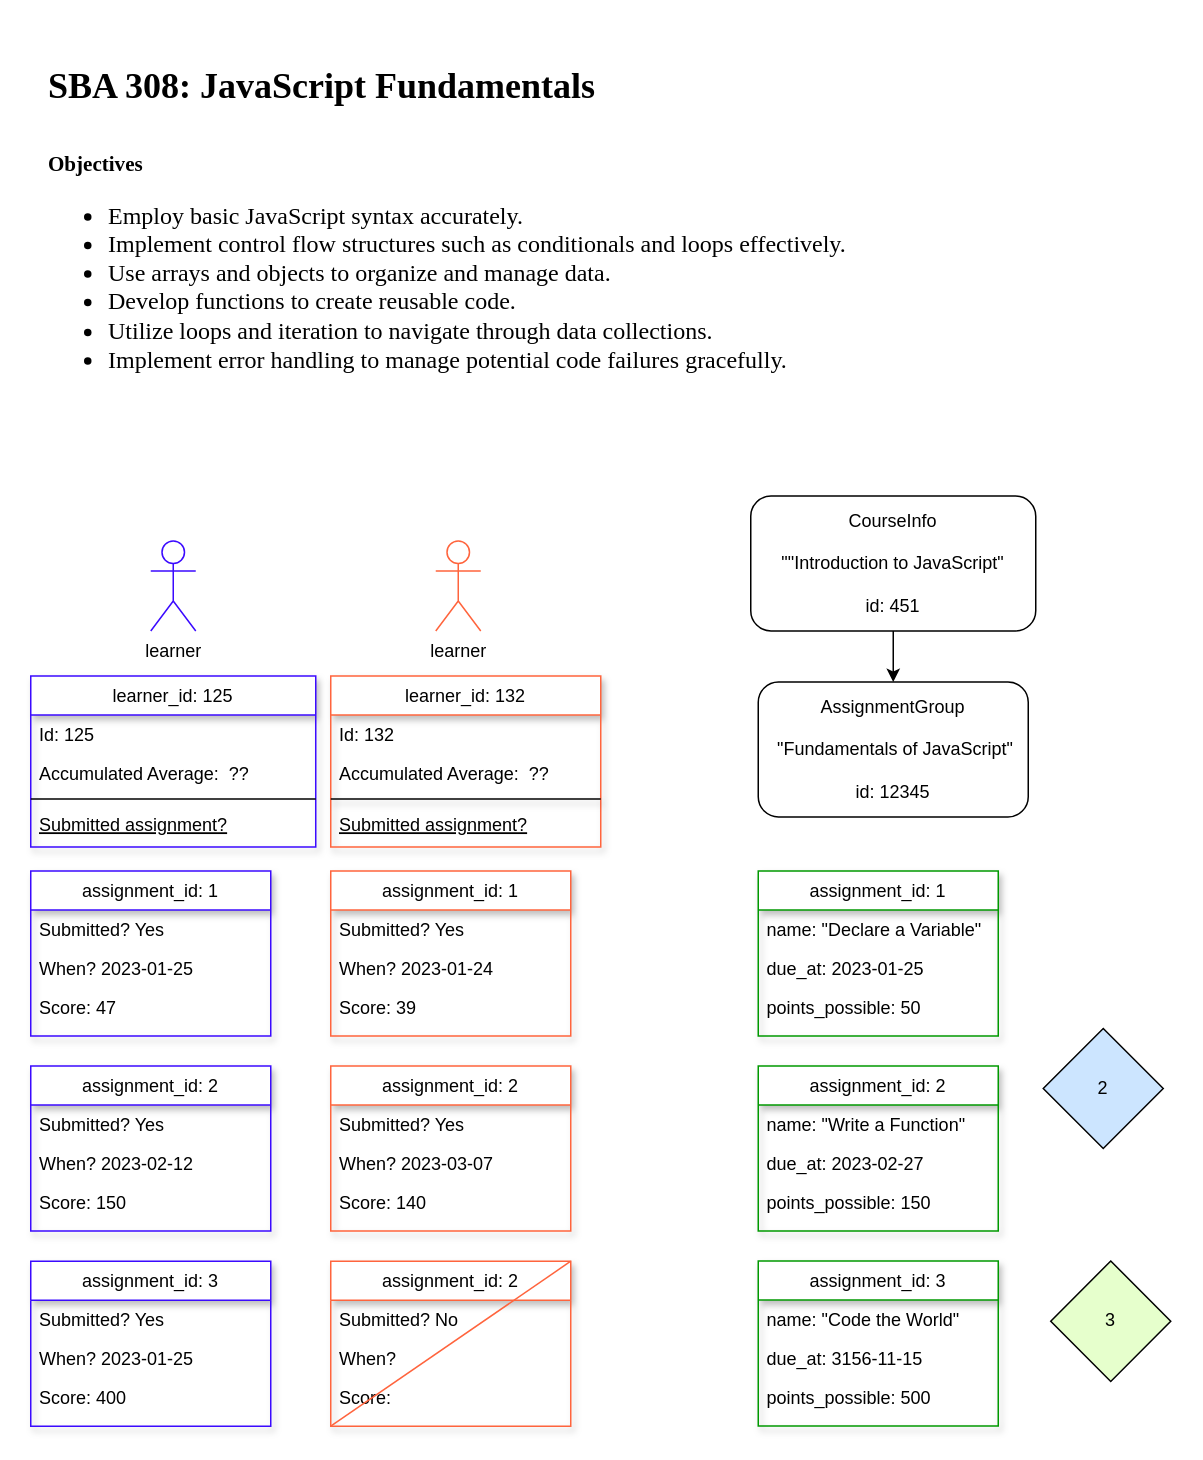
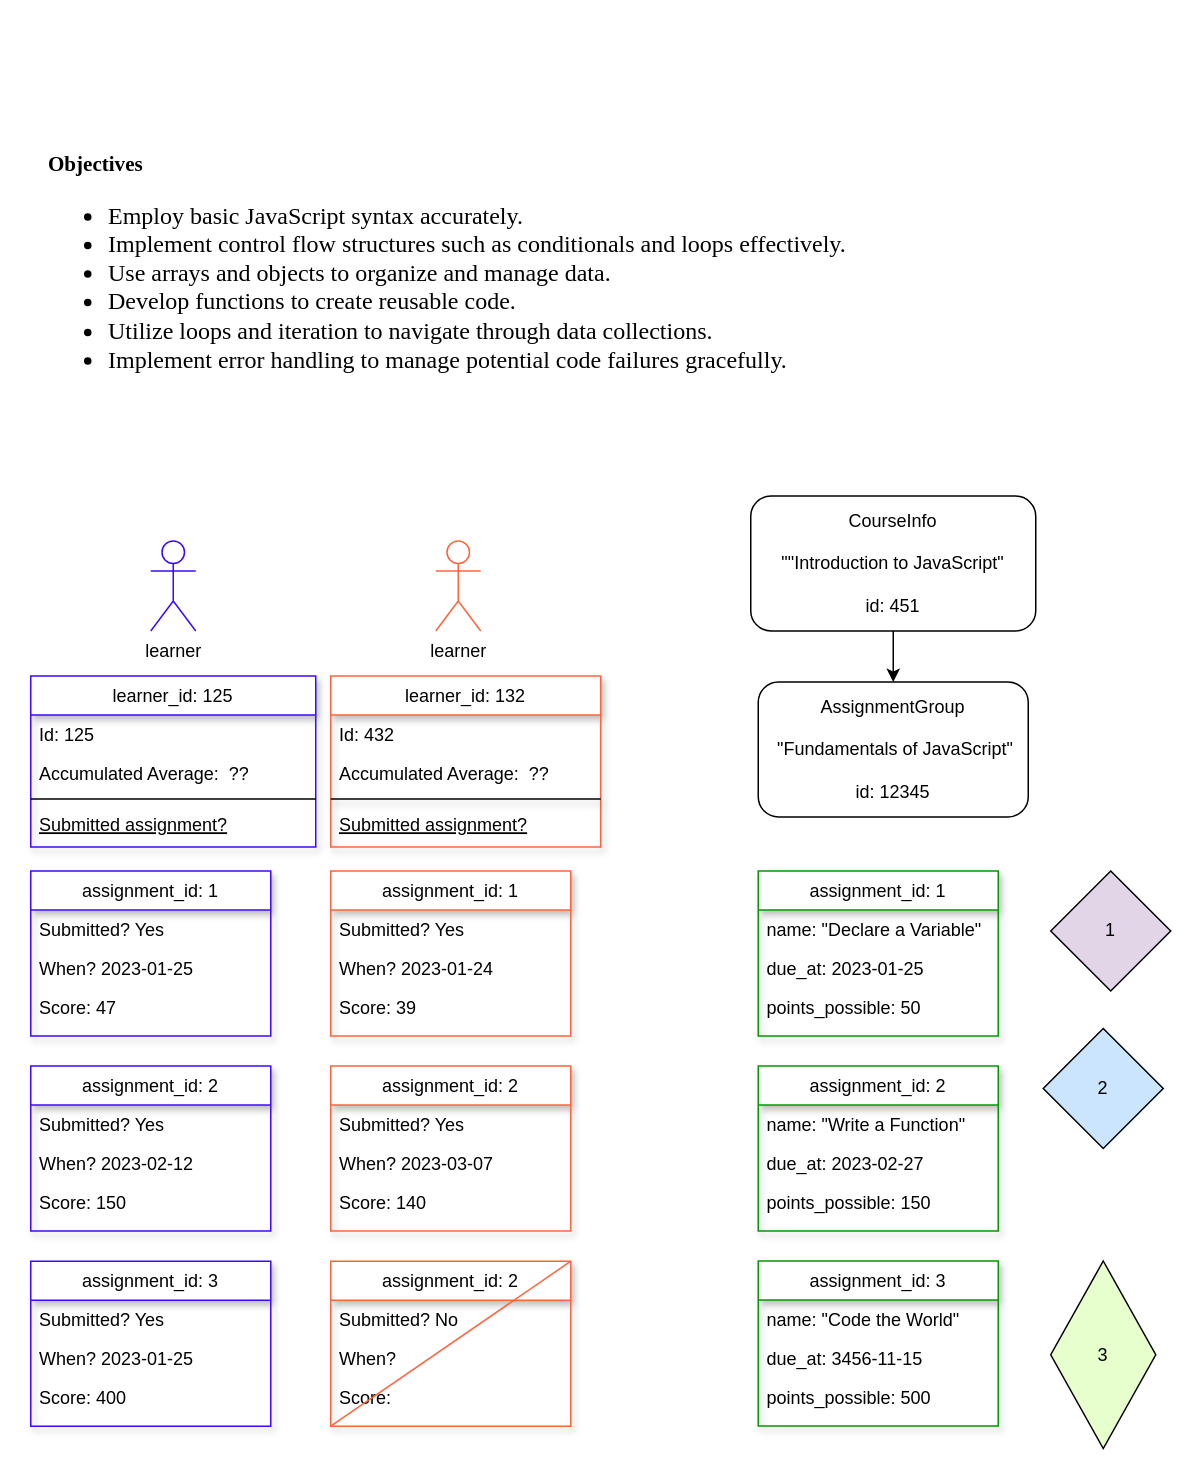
node "SBA 308: JavaScript Fundamentals": removed
node "Id: 132": label "Id: 132" -> "Id: 432"
node "1": added
node "3": size 120x120 -> 105x188
node "due_at: 3156-11-15": label "due_at: 3156-11-15" -> "due_at: 3456-11-15"
